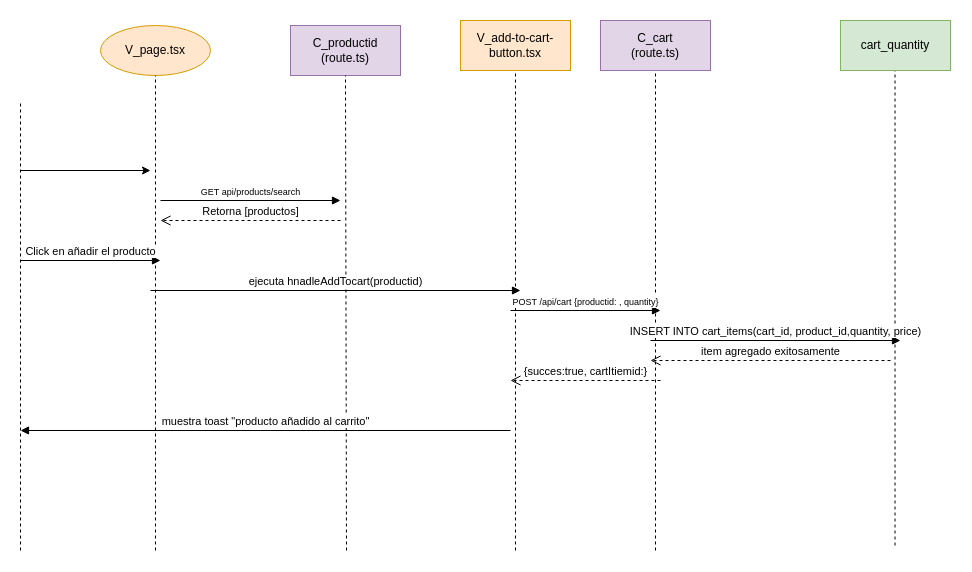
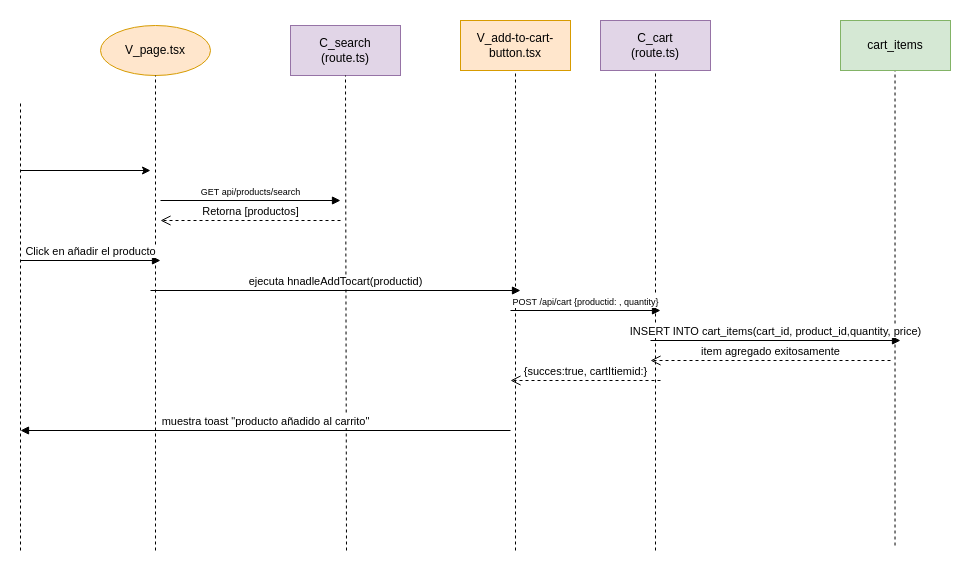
node "cart_quantity": label "cart_quantity" -> "cart_items"
node "C_productid (route.ts)": label "C_productid (route.ts)" -> "C_search (route.ts)"
